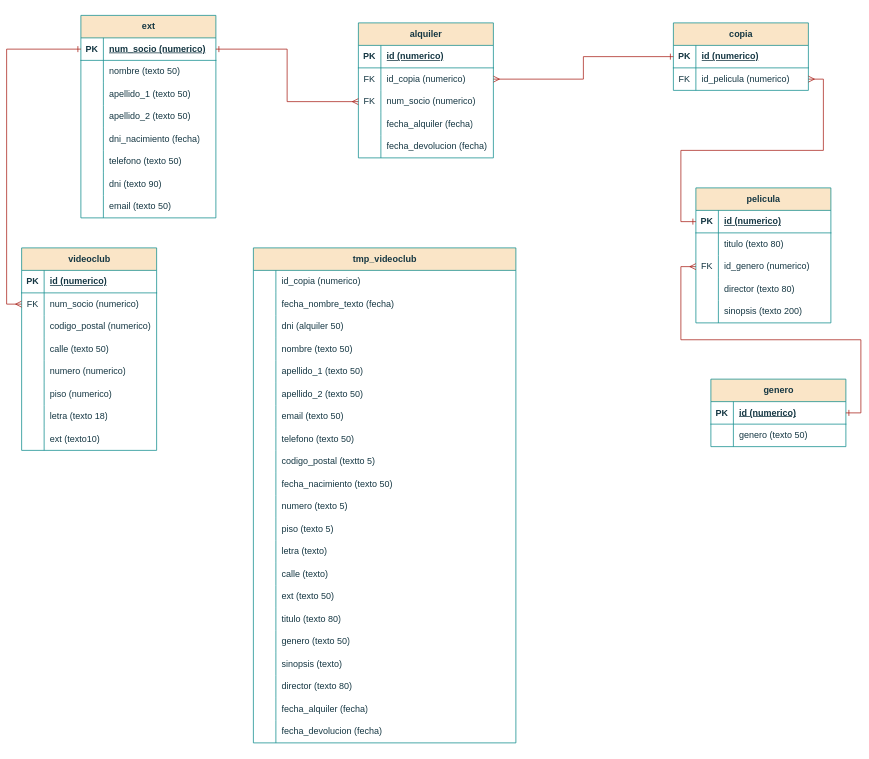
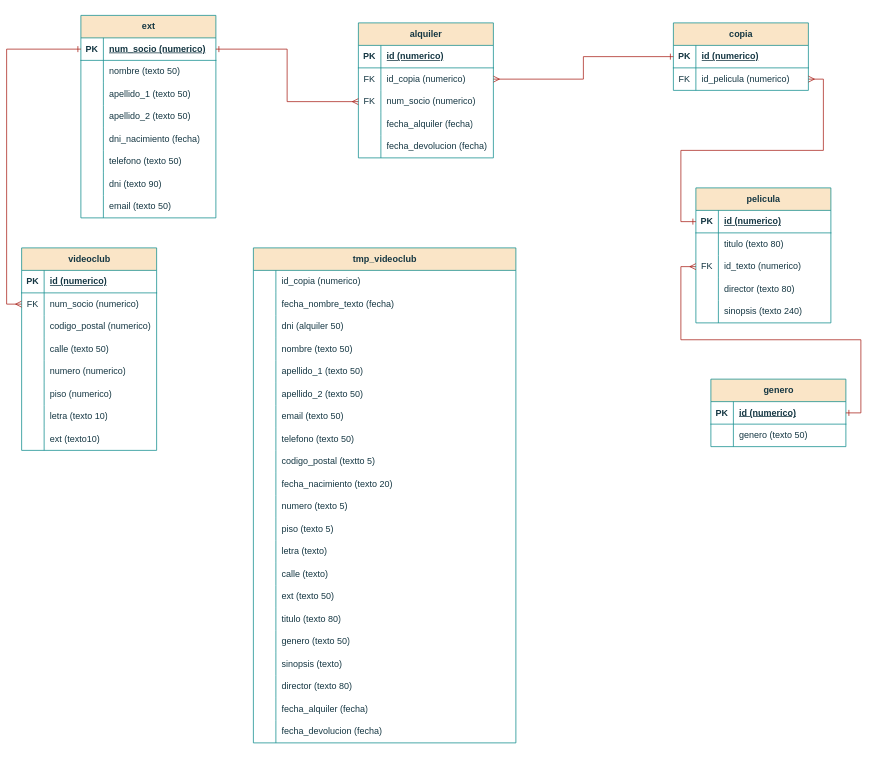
node "id_genero (numerico)": label "id_genero (numerico)" -> "id_texto (numerico)"
node "sinopsis (texto 200)": label "sinopsis (texto 200)" -> "sinopsis (texto 240)"
node "letra (texto 18)": label "letra (texto 18)" -> "letra (texto 10)"
node "fecha_nacimiento (texto 50)": label "fecha_nacimiento (texto 50)" -> "fecha_nacimiento (texto 20)"
